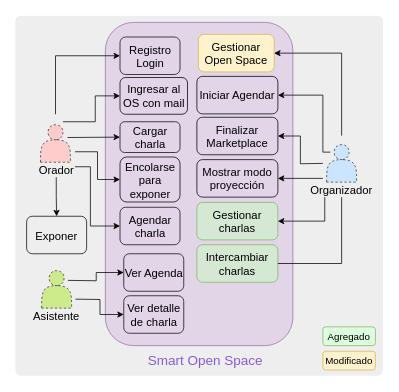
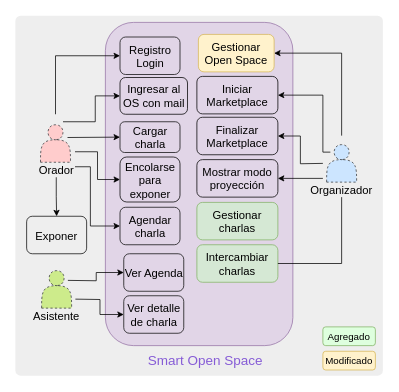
node "Iniciar Agendar": label "Iniciar Agendar" -> "Iniciar Marketplace"
edge "Organizador" -> "Gestionar charlas": removed
